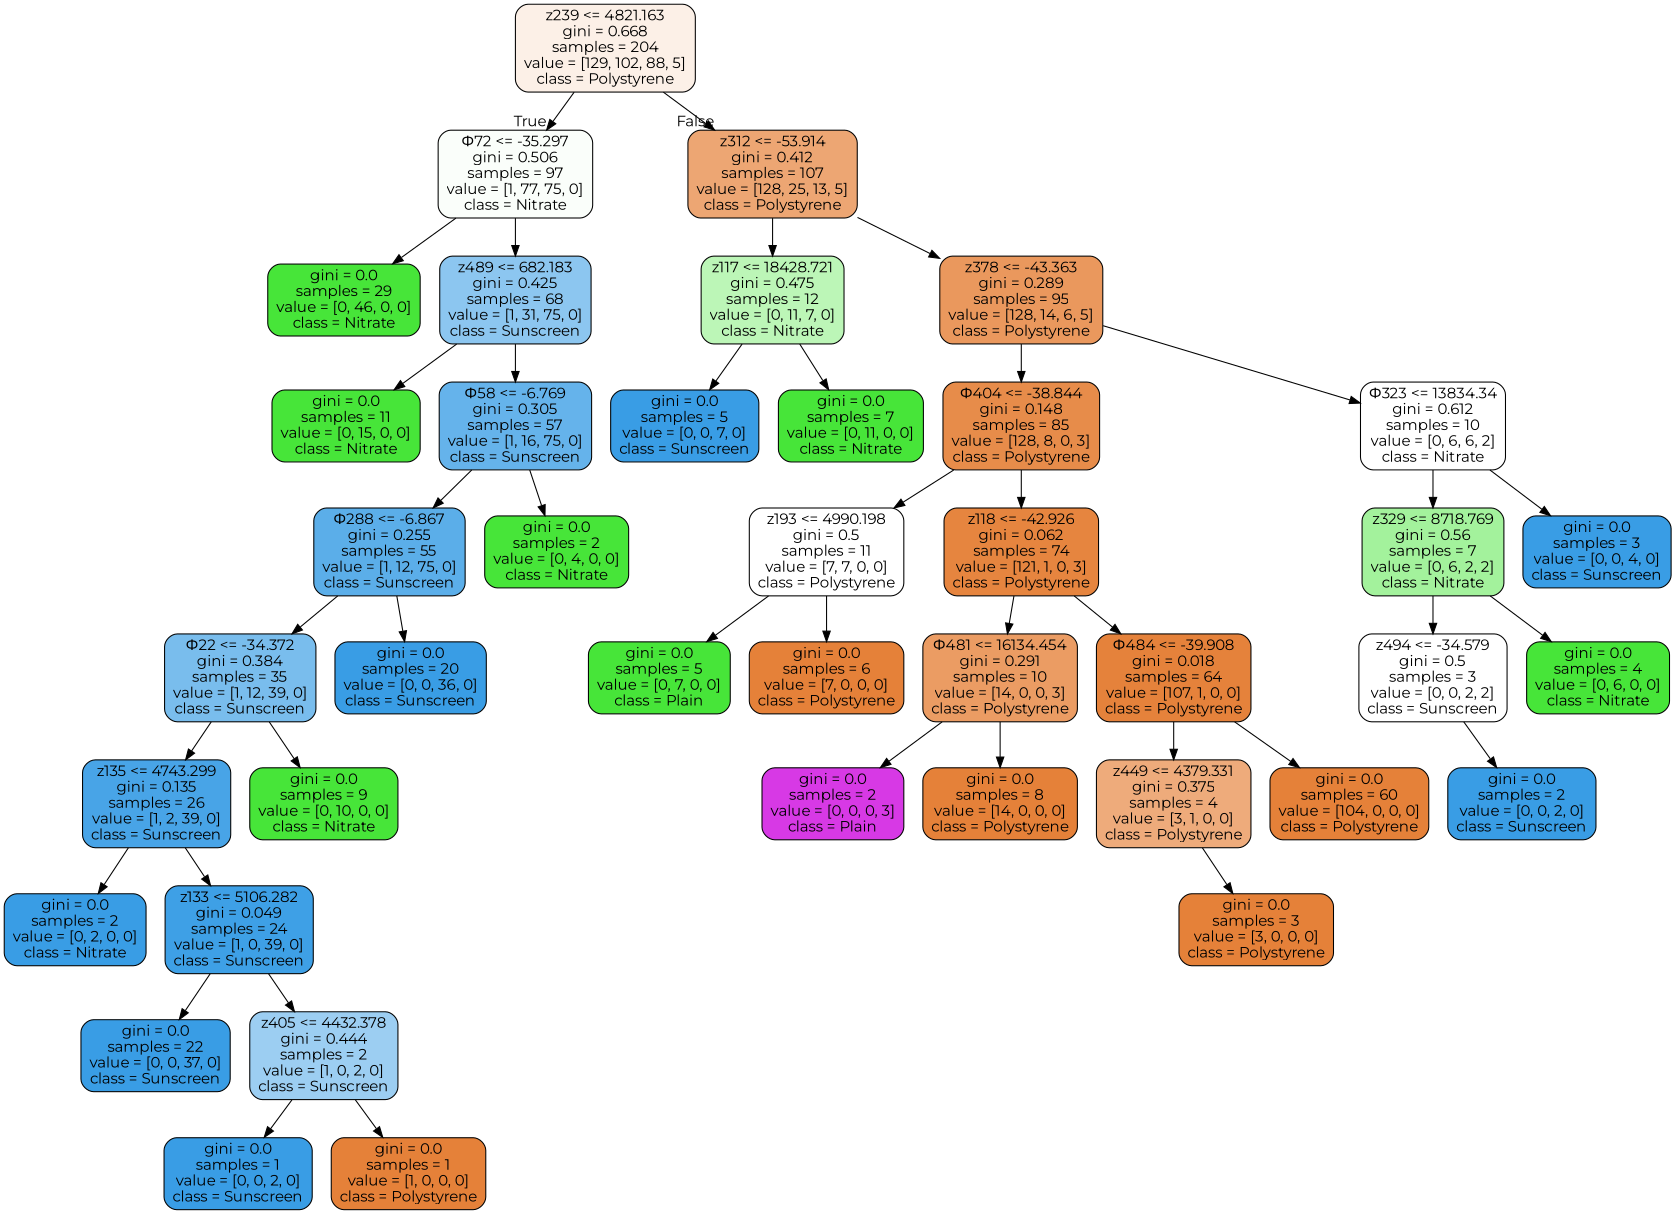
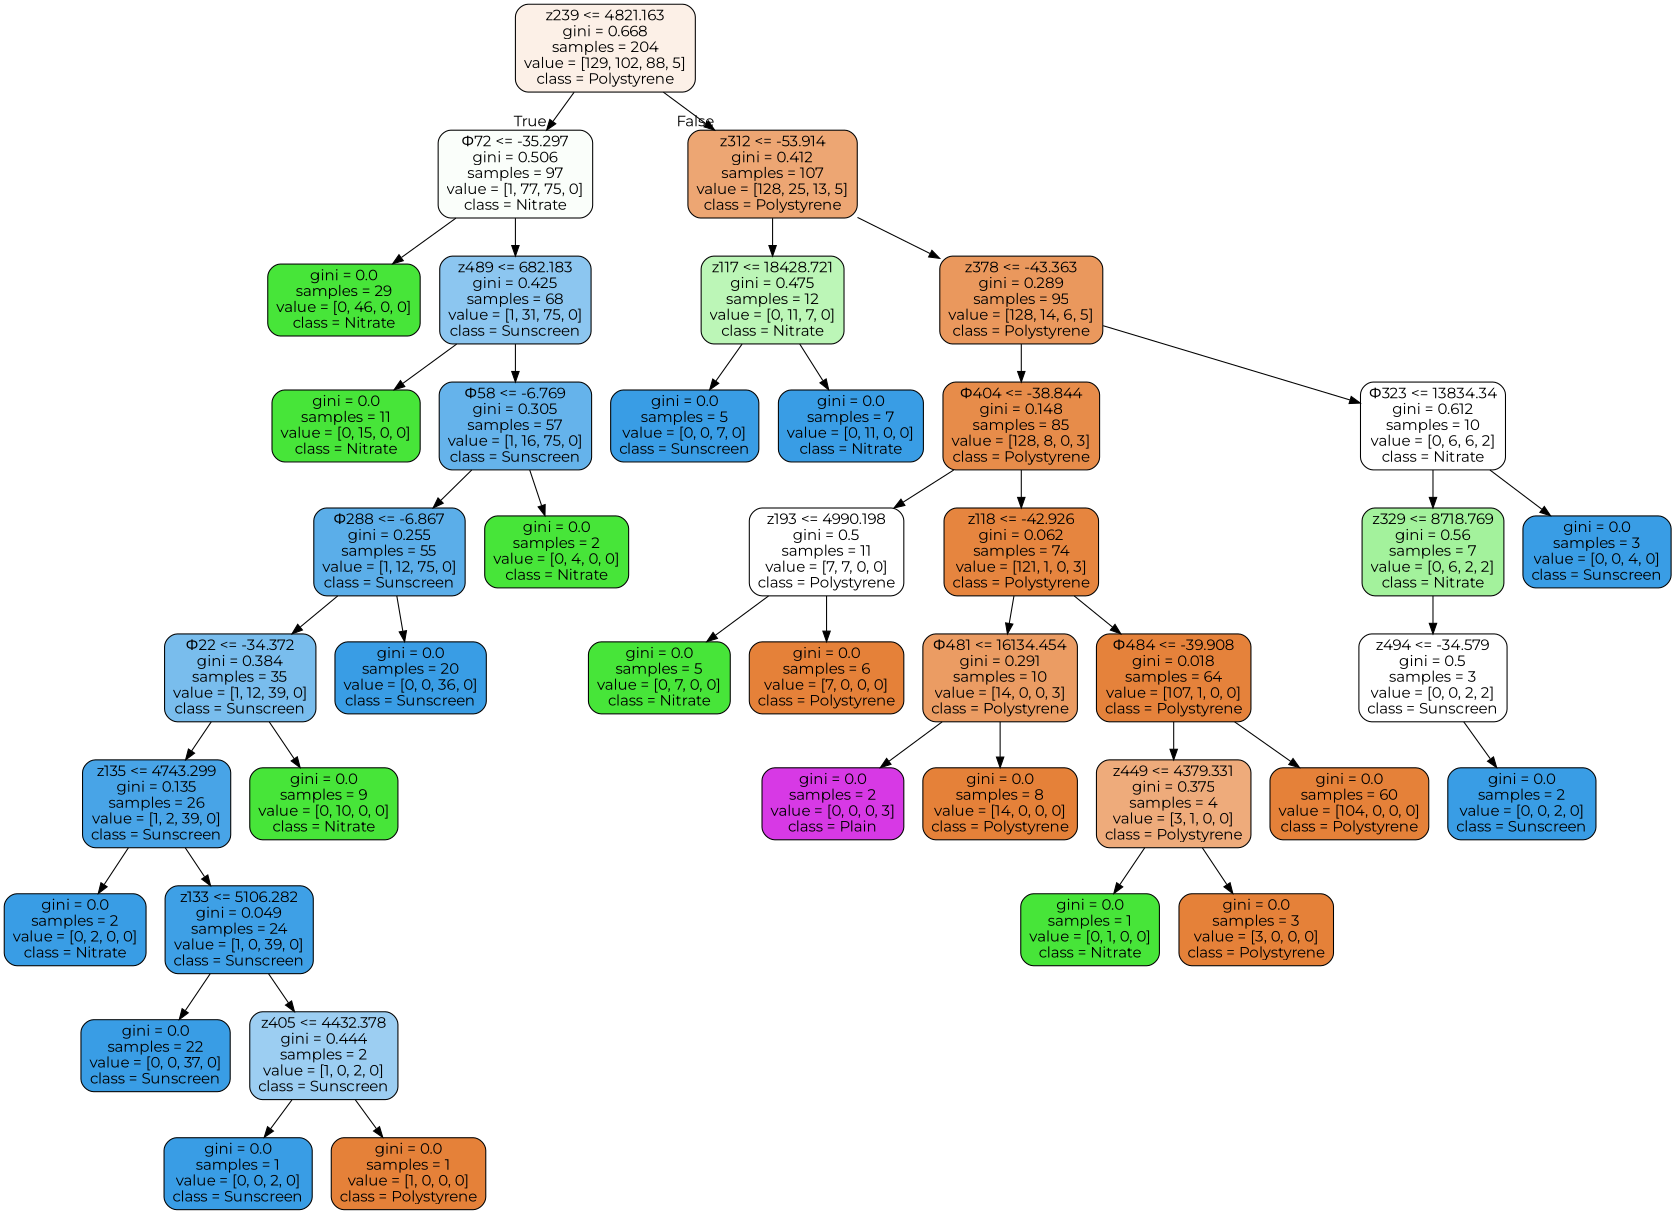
node "gini = 0.0 samples = 7 value = [0, 11, 0, 0] class = Nitrate": fillcolor #47e539 -> #399de5
node "gini = 0.0 samples = 5 value = [0, 7, 0, 0] class = Plain": label "gini = 0.0 samples = 5 value = [0, 7, 0, 0] class = Plain" -> "gini = 0.0 samples = 5 value = [0, 7, 0, 0] class = Nitrate"
node "gini = 0.0 samples = 4 value = [0, 6, 0, 0] class = Nitrate": removed
node "gini = 0.0 samples = 1 value = [0, 1, 0, 0] class = Nitrate": added
